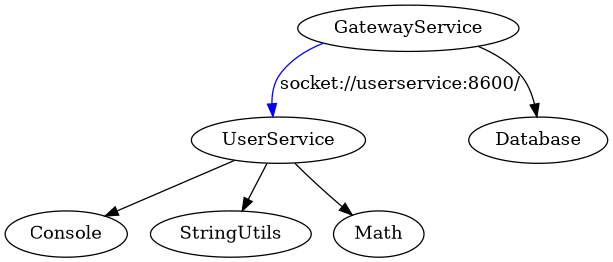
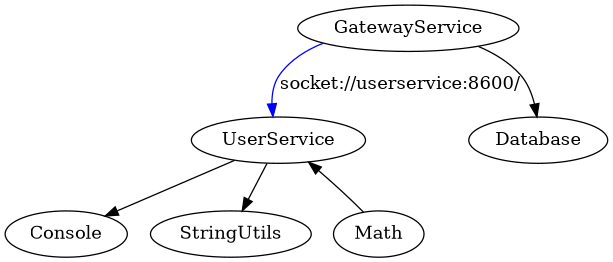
edge "UserService" -> "Math": reversed
